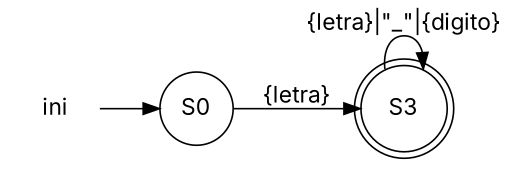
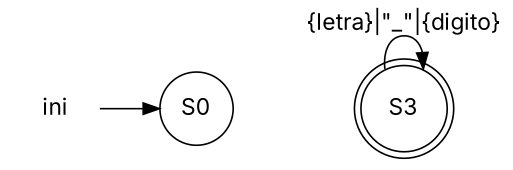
edge "S0" -> "S3": removed, label "{letra}"
